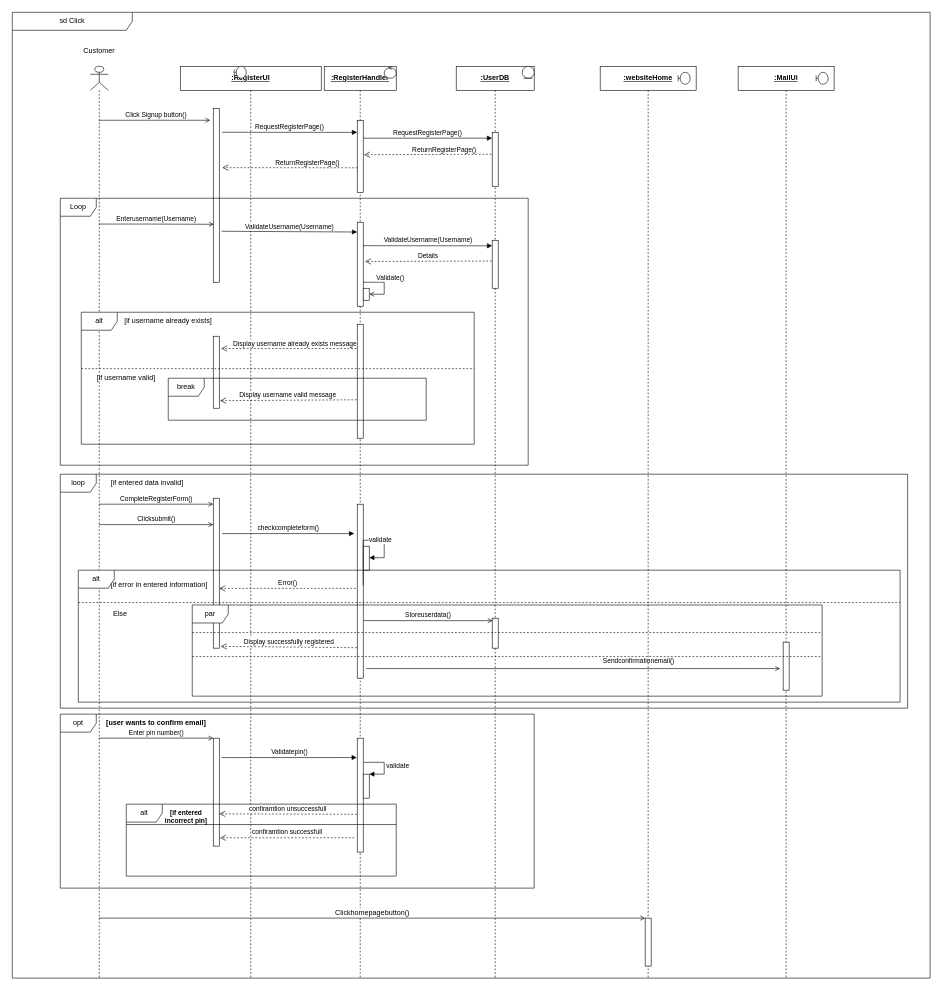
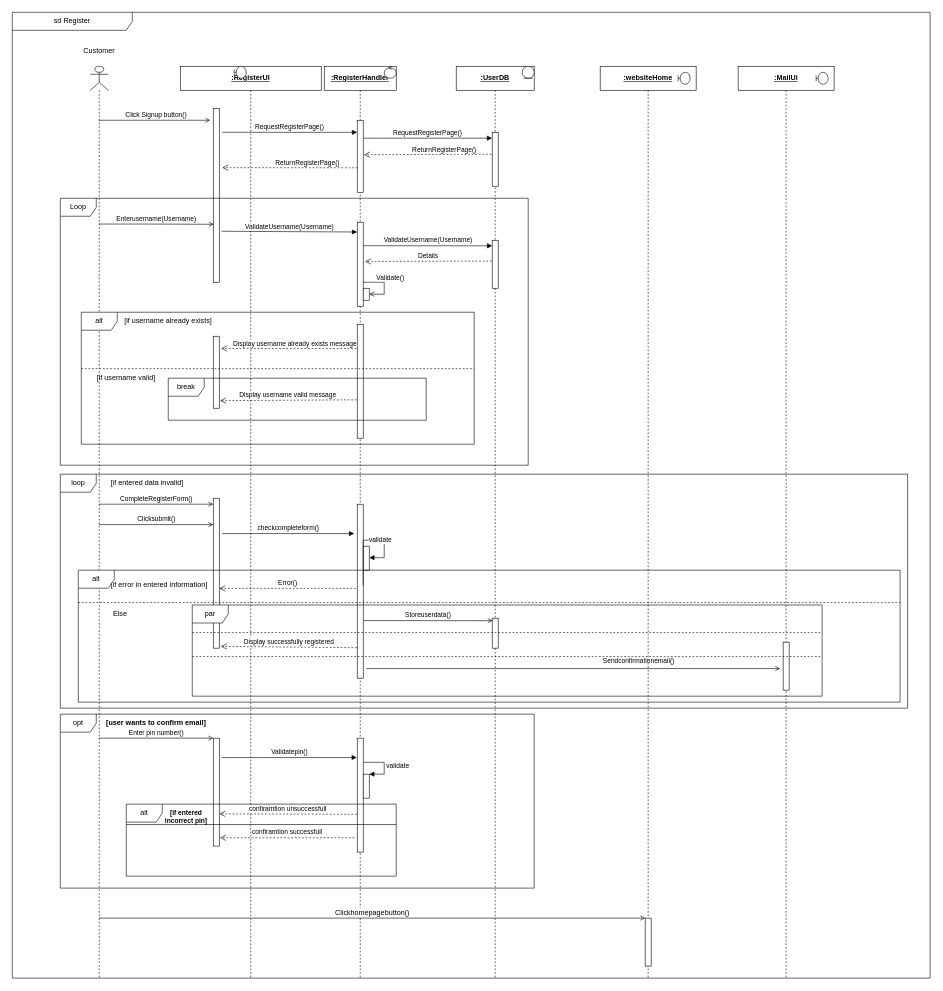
node "sd Click": label "sd Click" -> "sd Register"
